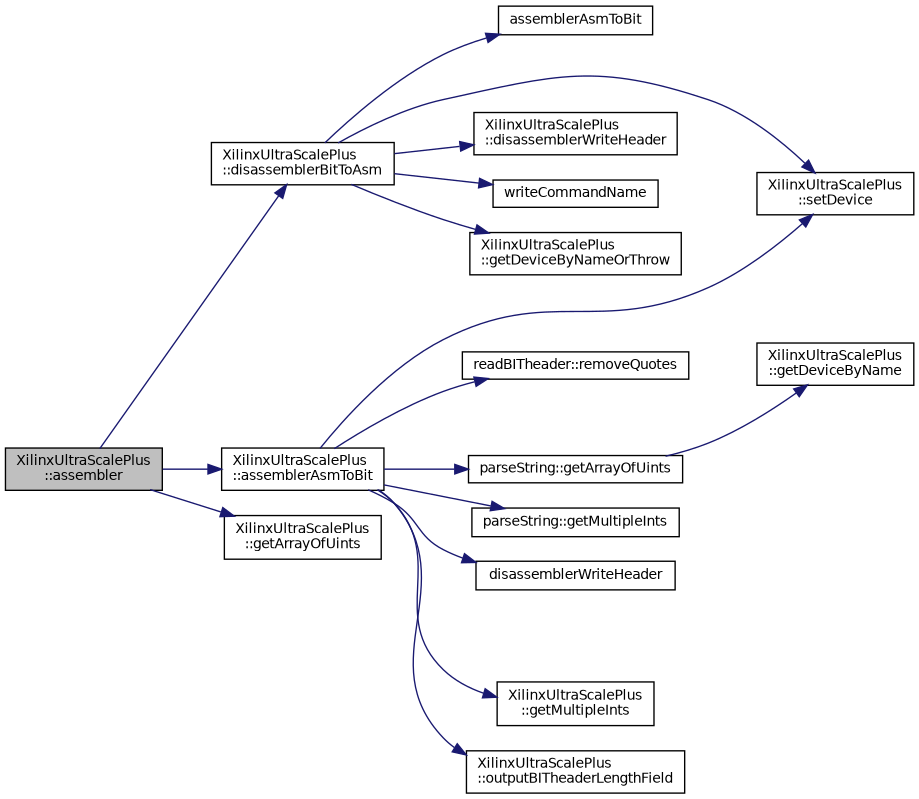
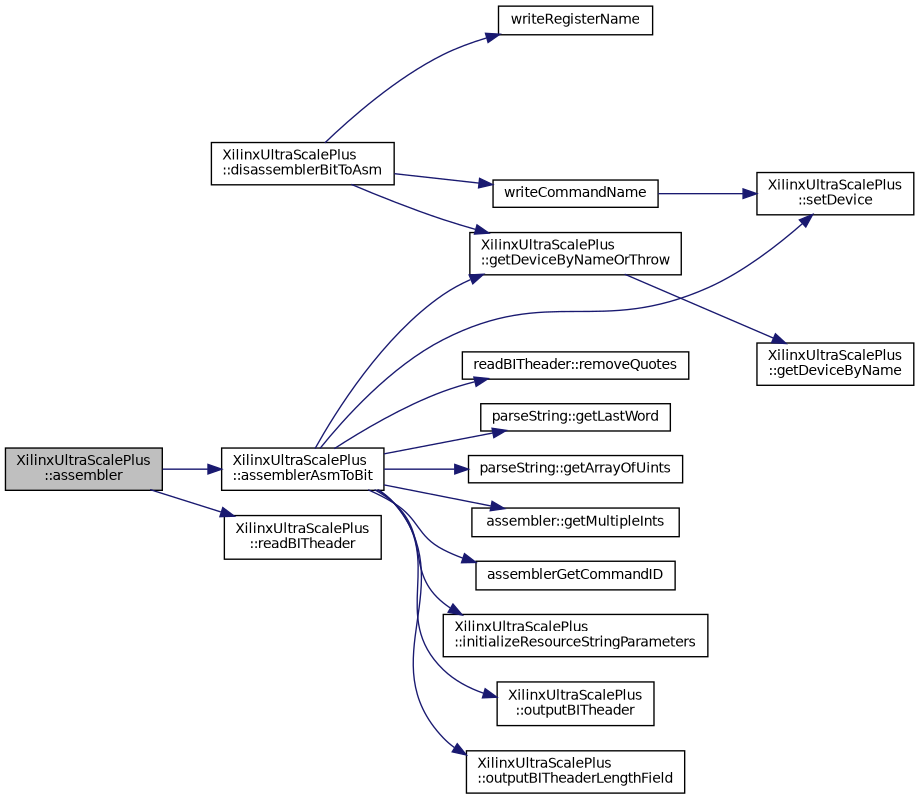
node "assemblerAsmToBit": label "assemblerAsmToBit" -> "writeRegisterName"
edge "XilinxUltraScalePlus ::disassemblerBitToAsm" -> "XilinxUltraScalePlus ::setDevice": now "writeCommandName" -> "XilinxUltraScalePlus ::setDevice"
node "XilinxUltraScalePlus ::disassemblerWriteHeader": removed
edge "XilinxUltraScalePlus ::assembler" -> "XilinxUltraScalePlus ::disassemblerBitToAsm": removed
edge "XilinxUltraScalePlus ::assemblerAsmToBit" -> "XilinxUltraScalePlus ::getDeviceByNameOrThrow": added
node "parseString::getLastWord": added
edge "parseString::getArrayOfUints" -> "XilinxUltraScalePlus ::getDeviceByName": now "XilinxUltraScalePlus ::getDeviceByNameOrThrow" -> "XilinxUltraScalePlus ::getDeviceByName"
node "parseString::getMultipleInts": label "parseString::getMultipleInts" -> "assembler::getMultipleInts"
node "XilinxUltraScalePlus ::getArrayOfUints": label "XilinxUltraScalePlus ::getArrayOfUints" -> "XilinxUltraScalePlus ::readBITheader"
node "disassemblerWriteHeader": label "disassemblerWriteHeader" -> "assemblerGetCommandID"
node "XilinxUltraScalePlus ::initializeResourceStringParameters": added
node "XilinxUltraScalePlus ::getMultipleInts": label "XilinxUltraScalePlus ::getMultipleInts" -> "XilinxUltraScalePlus ::outputBITheader"
